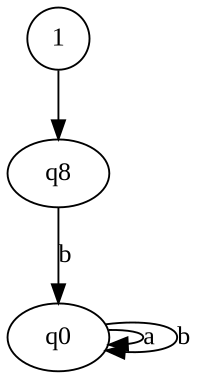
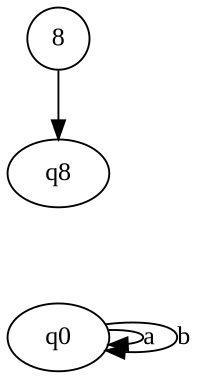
node "1": label "1" -> "8"
edge "q8" -> "q0": removed, label "b"
